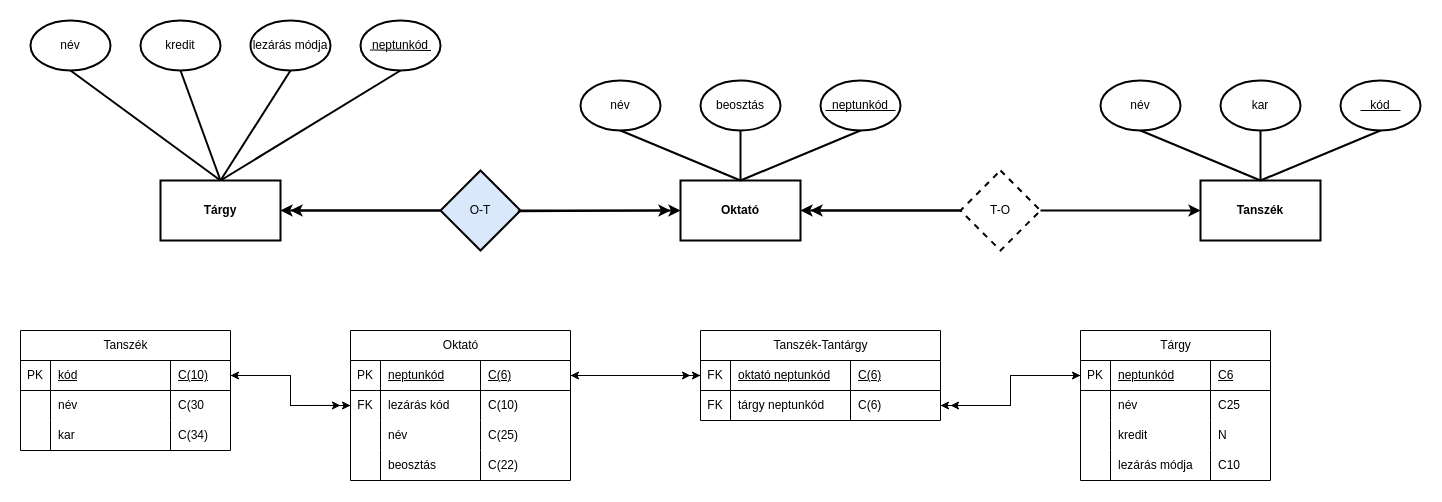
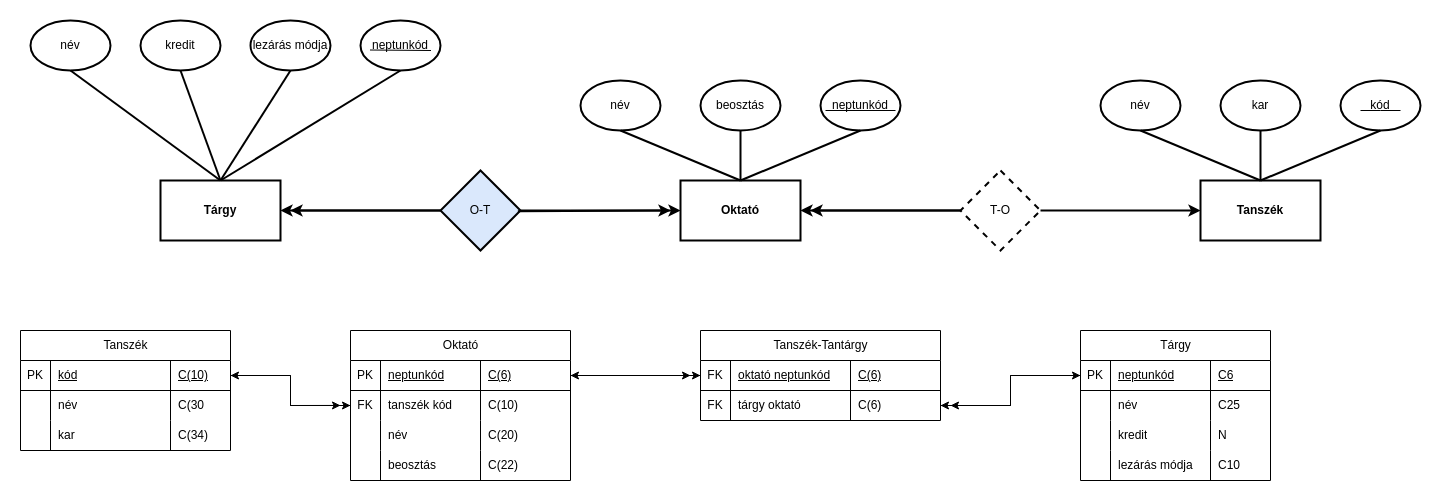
node "lezárás kód": label "lezárás kód" -> "tanszék kód"
node "tárgy neptunkód": label "tárgy neptunkód" -> "tárgy oktató"
node "C(25)": label "C(25)" -> "C(20)"
